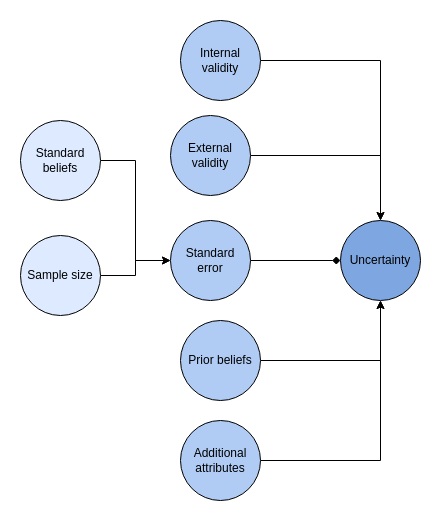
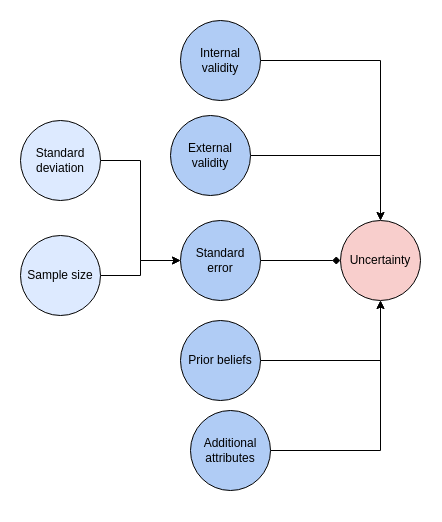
node "Standard beliefs": label "Standard beliefs" -> "Standard deviation"
node "Standard error": moved (211, 261) -> (221, 261)
node "Uncertainty": fillcolor #7ea6e0 -> #f8cecc
node "Additional attributes": moved (221, 461) -> (231, 451)
